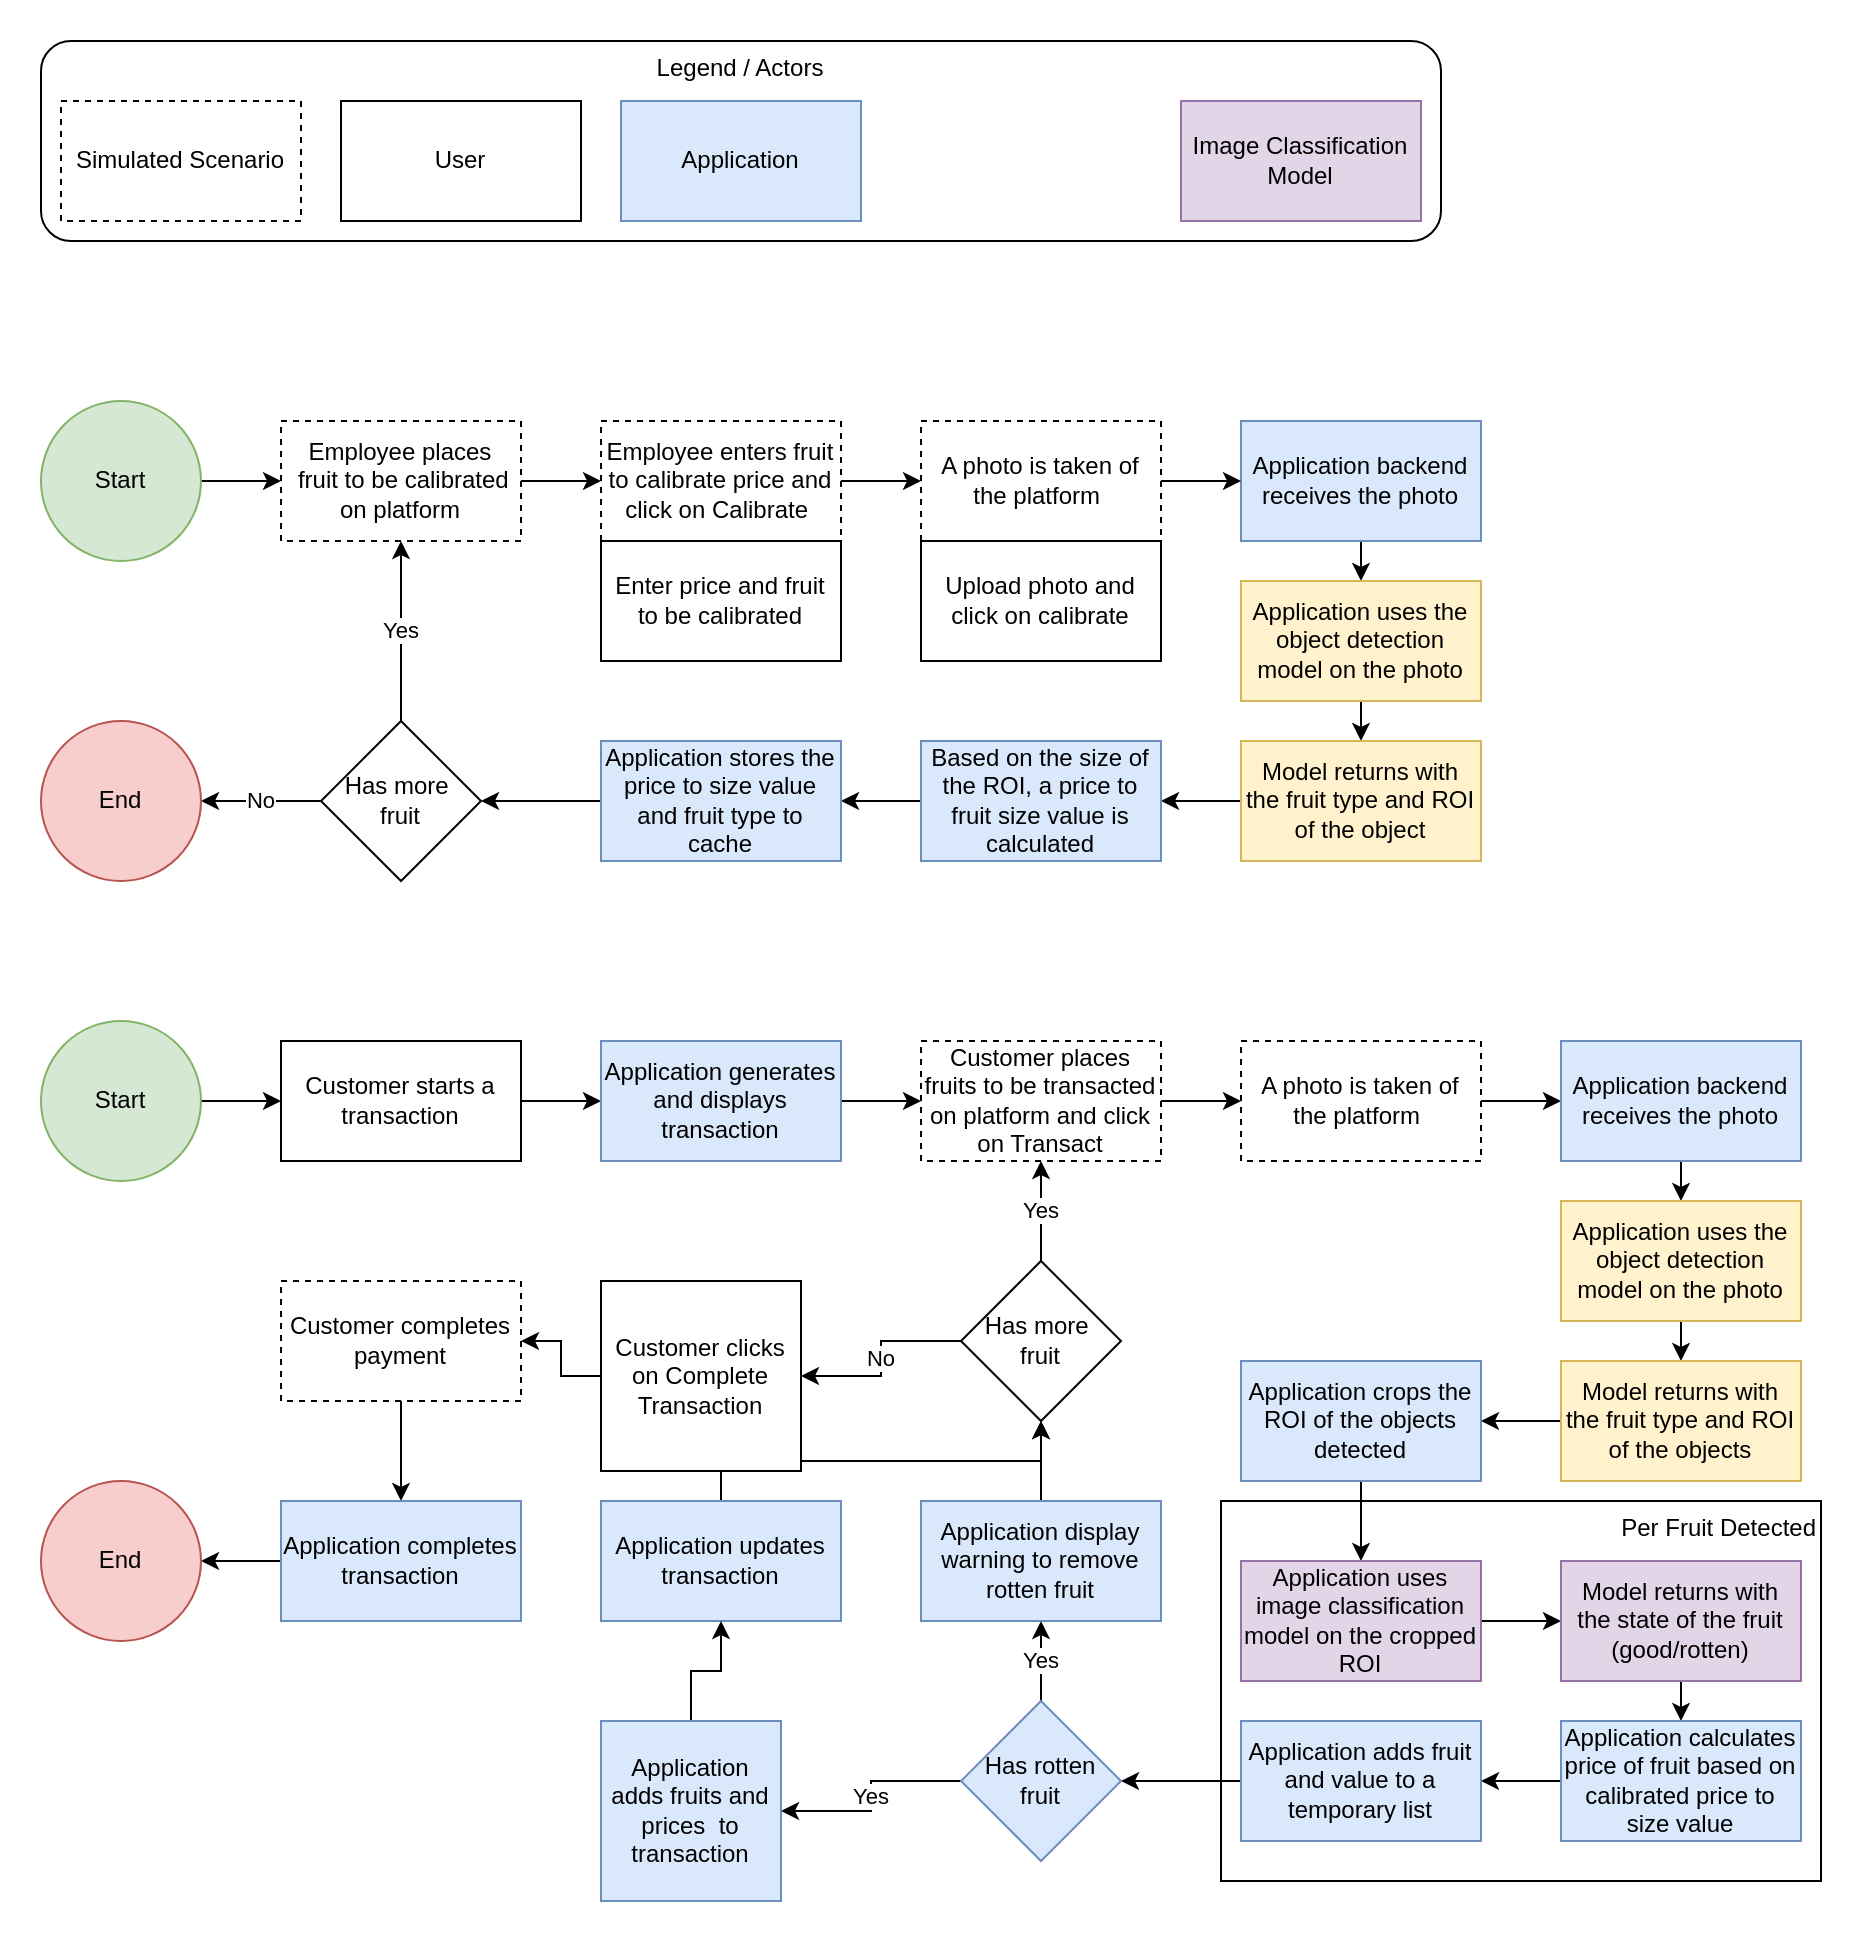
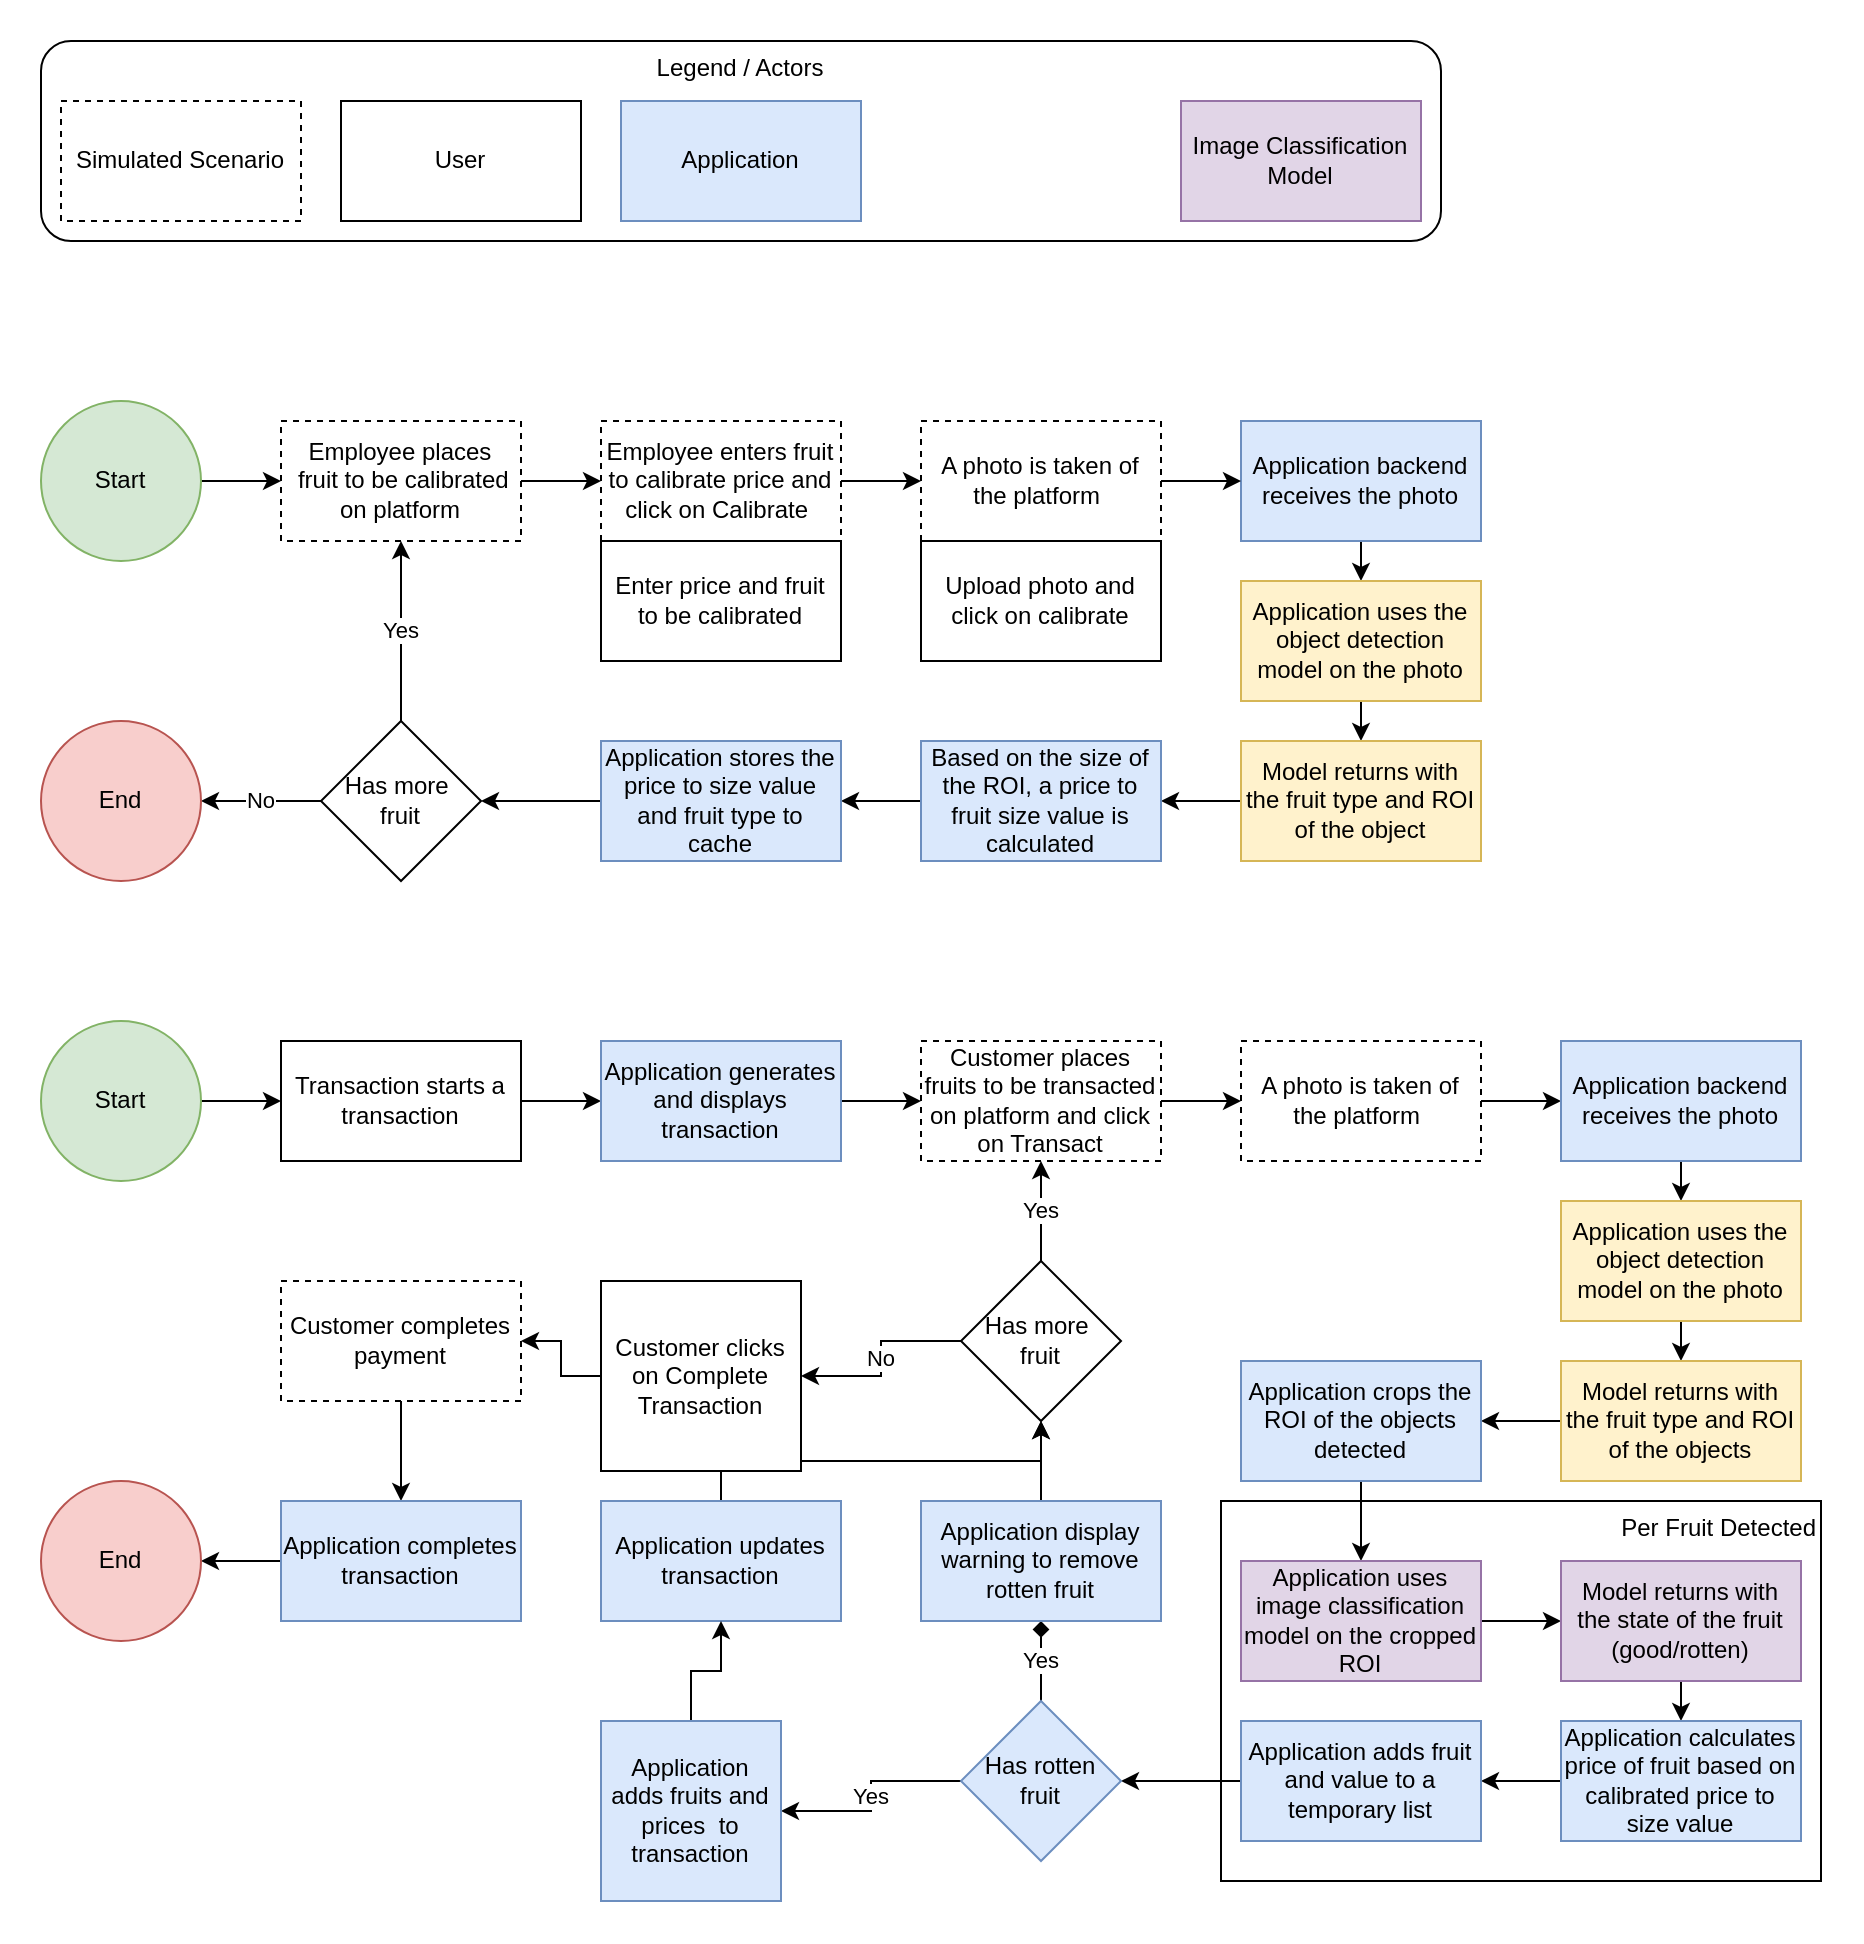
node "Customer starts a transaction": label "Customer starts a transaction" -> "Transaction starts a transaction"
edge "Has rotten fruit" -> "Application display warning to remove rotten fruit": arrowhead classic -> diamond
